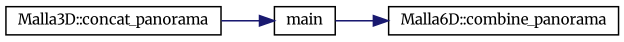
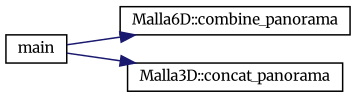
edge "Malla3D::concat_panorama" -> "main": reversed
